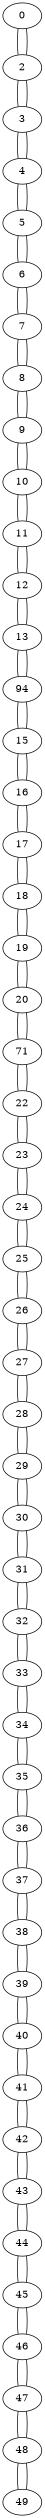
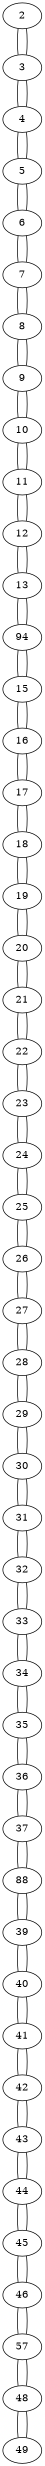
node "0": removed
node "71": label "71" -> "21"
node "38": label "38" -> "88"
node "47": label "47" -> "57"
